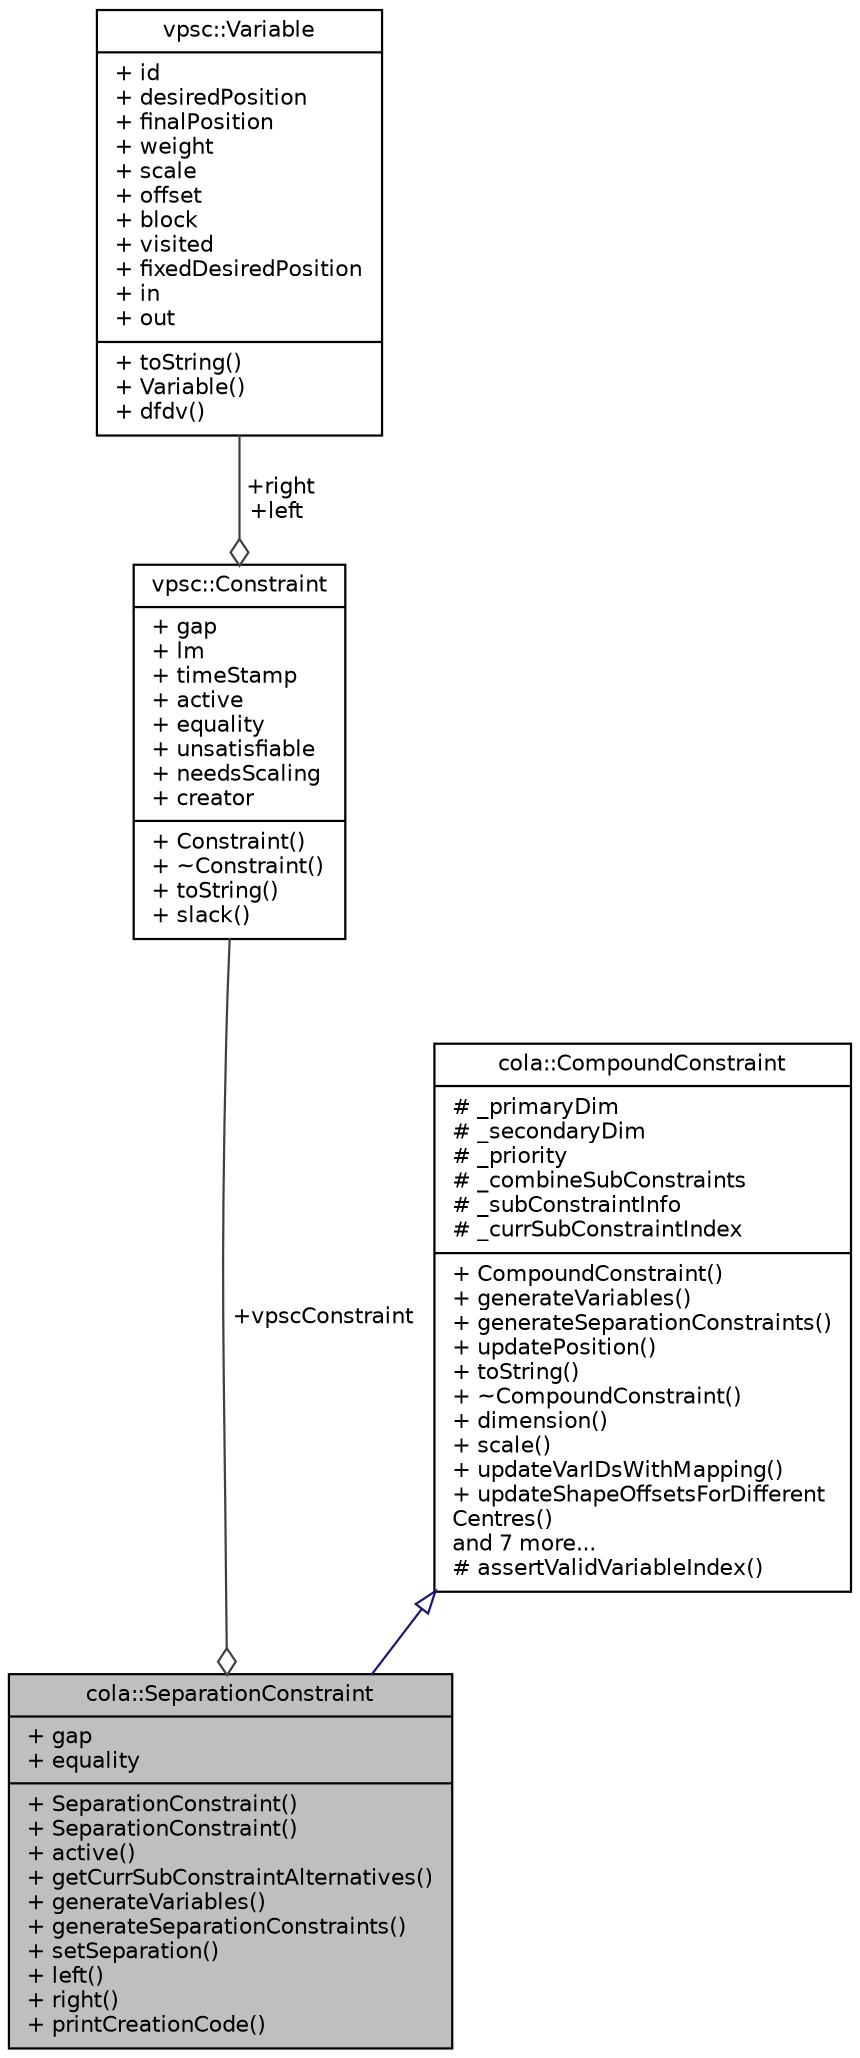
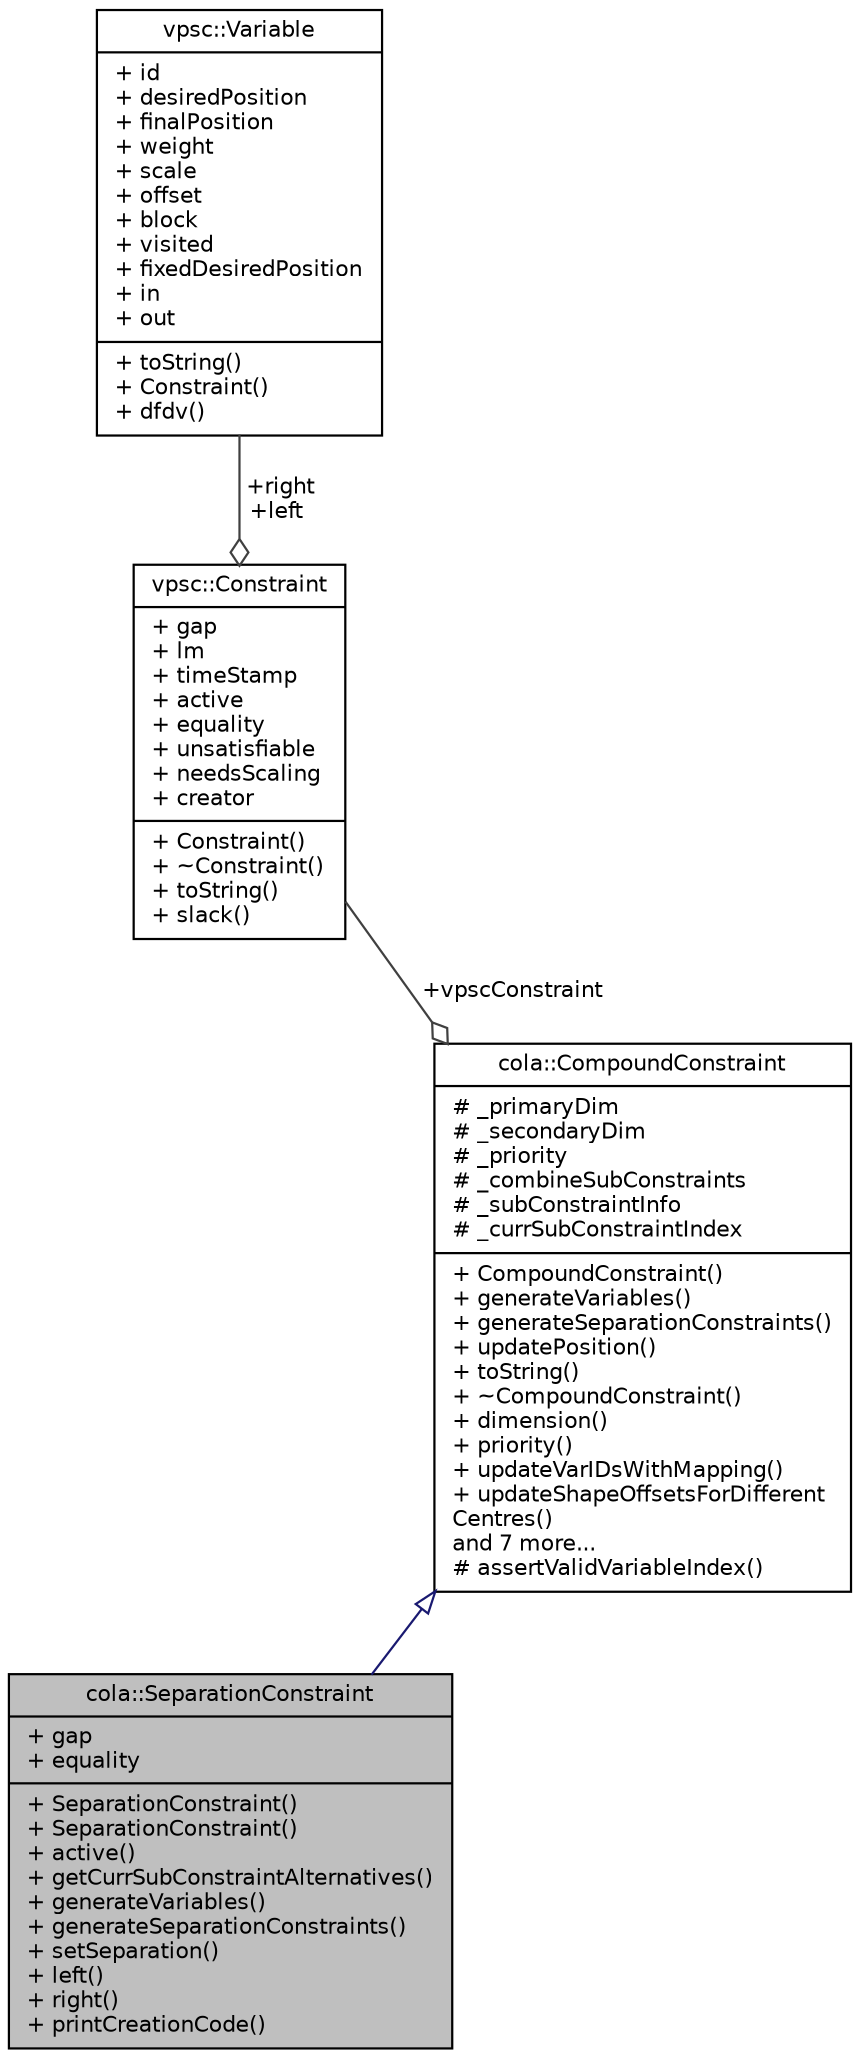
node "vpsc::Variable": text "+ Variable()" -> "+ Constraint()"
edge "vpsc::Constraint" -> "cola::SeparationConstraint": now "vpsc::Constraint" -> "cola::CompoundConstraint"
node "cola::CompoundConstraint": text "+ scale()" -> "+ priority()"
